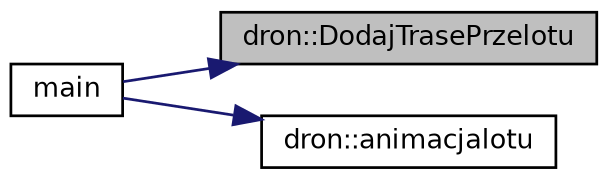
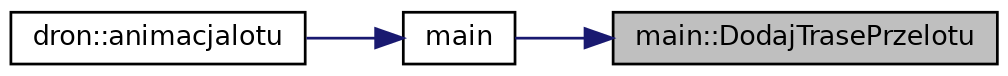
node "dron::DodajTrasePrzelotu": label "dron::DodajTrasePrzelotu" -> "main::DodajTrasePrzelotu"
edge "main" -> "dron::animacjalotu": reversed
